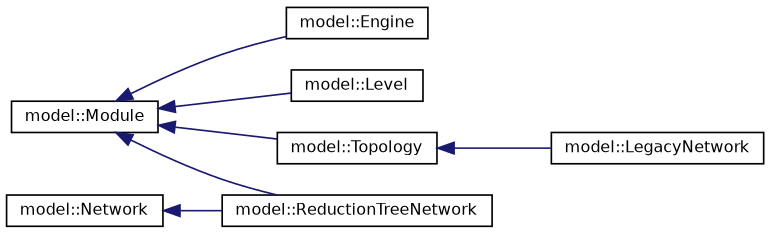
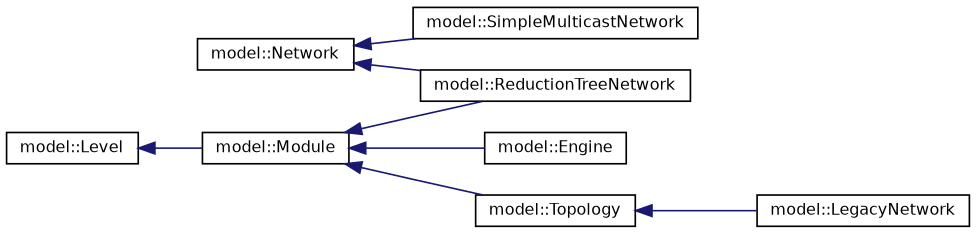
node "model::SimpleMulticastNetwork": added
edge "model::Level" -> "model::Module": reversed
